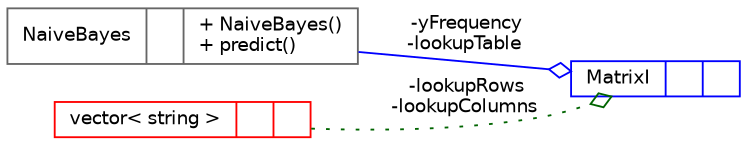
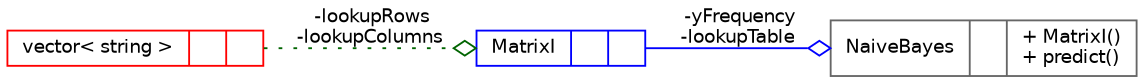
node "NaiveBayes": text "+ NaiveBayes()" -> "+ MatrixI()"
edge "NaiveBayes" -> "MatrixI": reversed
